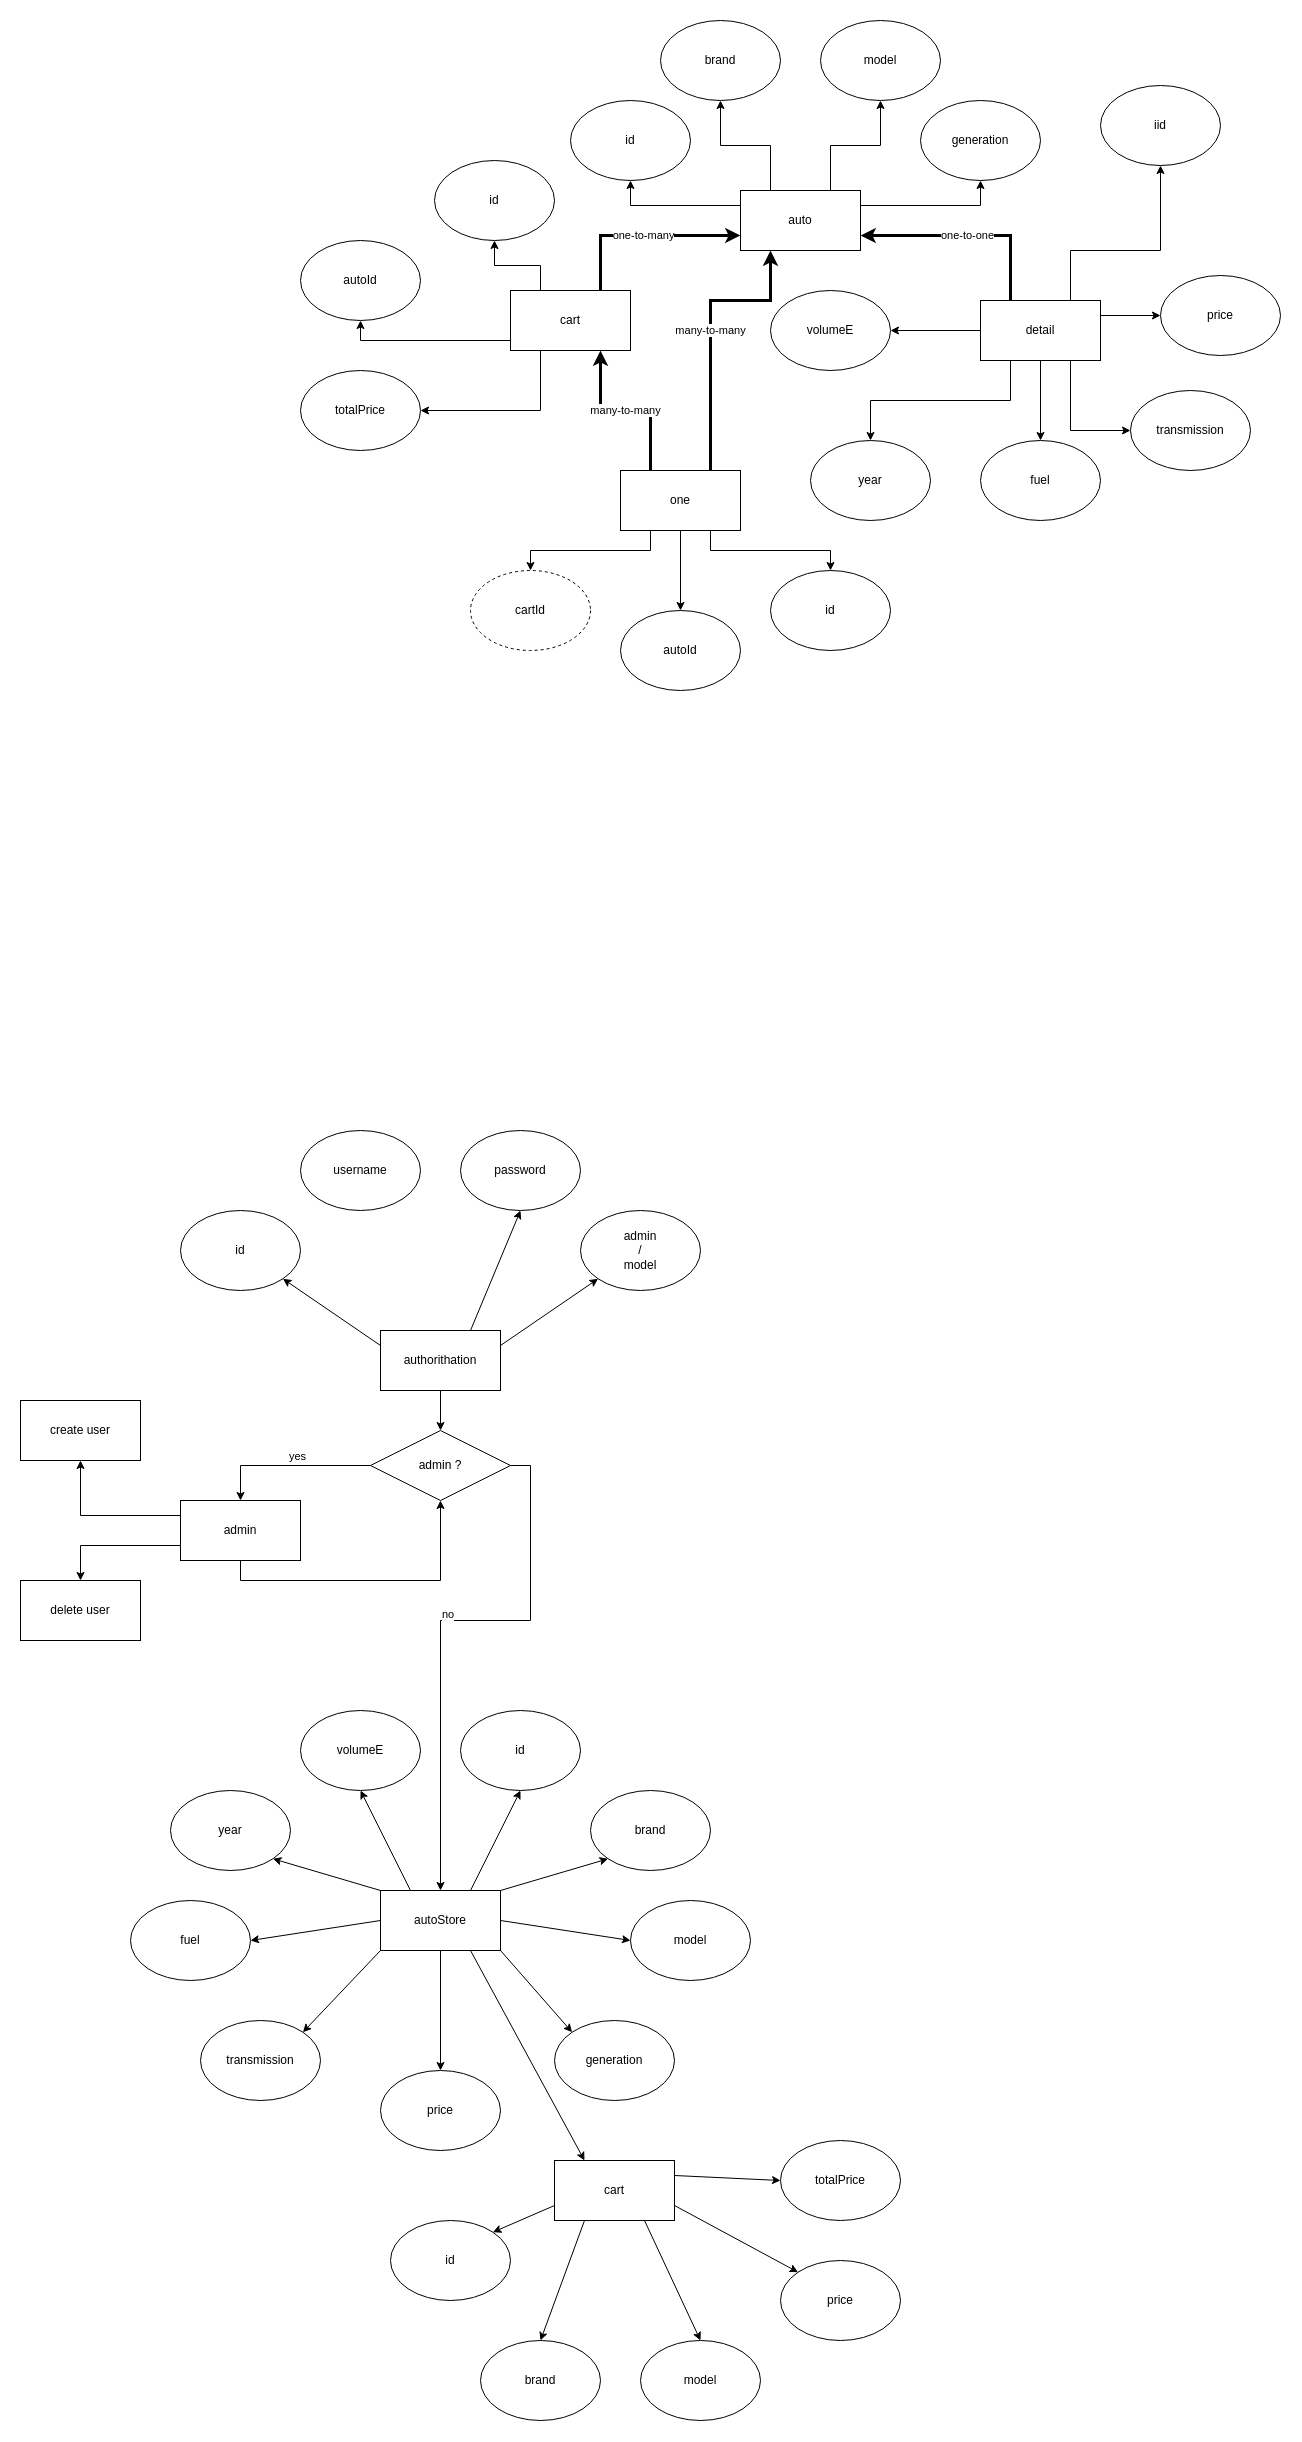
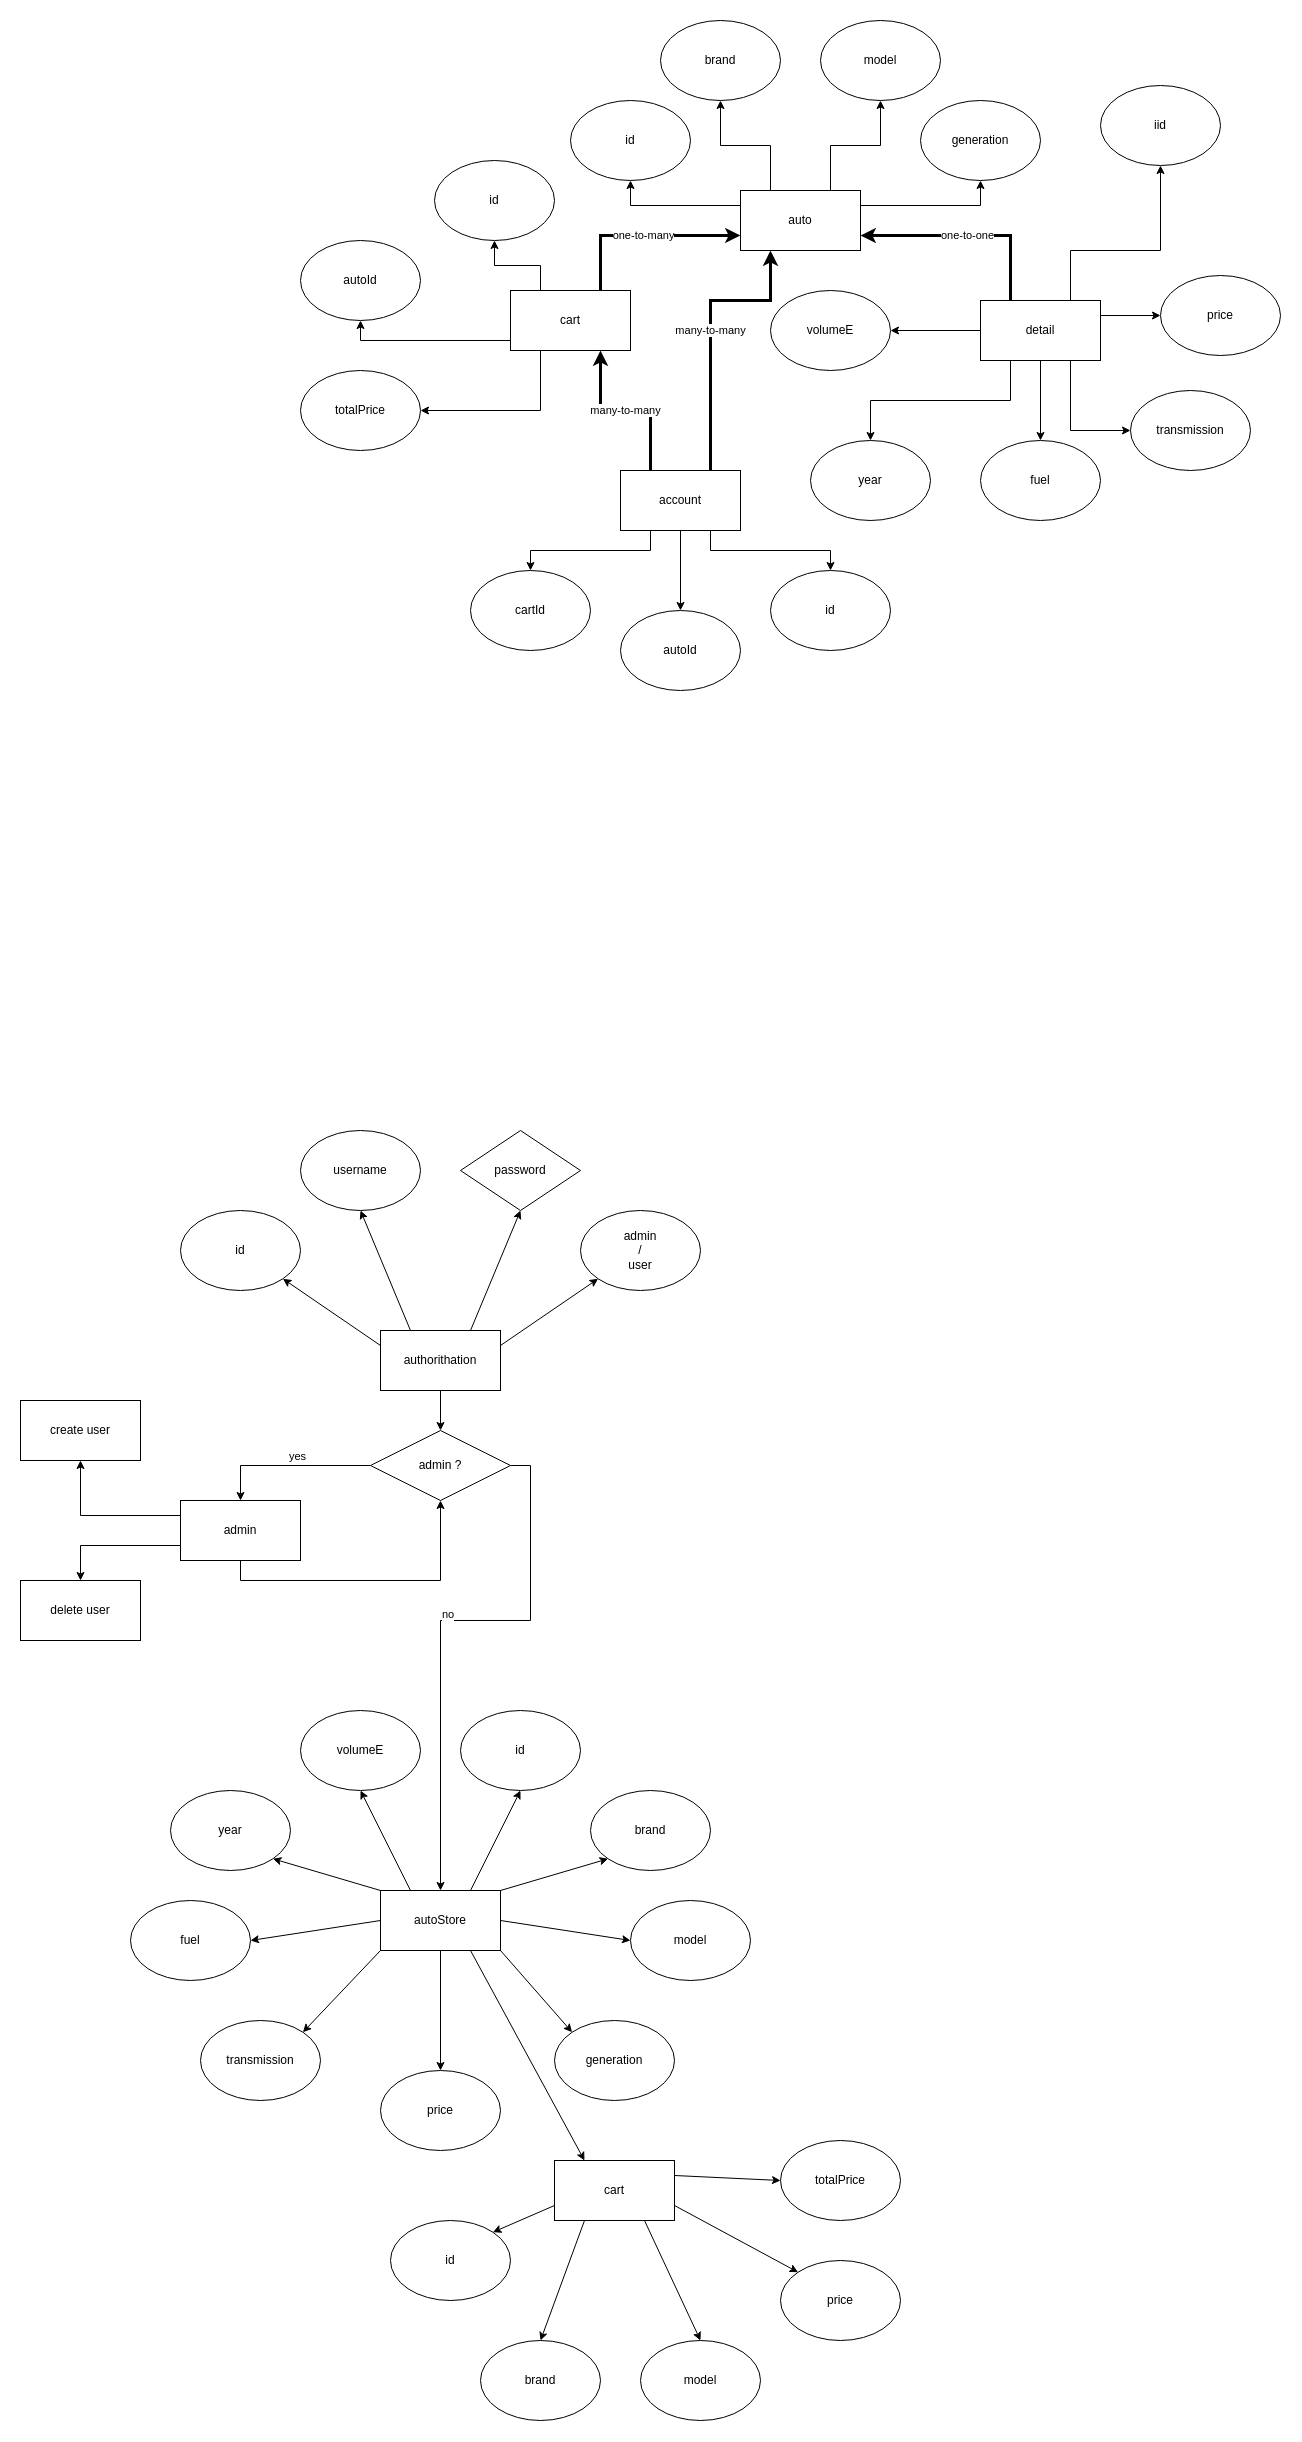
node "one": label "one" -> "account"
node "cartId": style dashed -> solid
node "password": shape ellipse -> diamond
node "admin / model": label "admin / model" -> "admin / user"
edge "authorithation" -> "username": added
